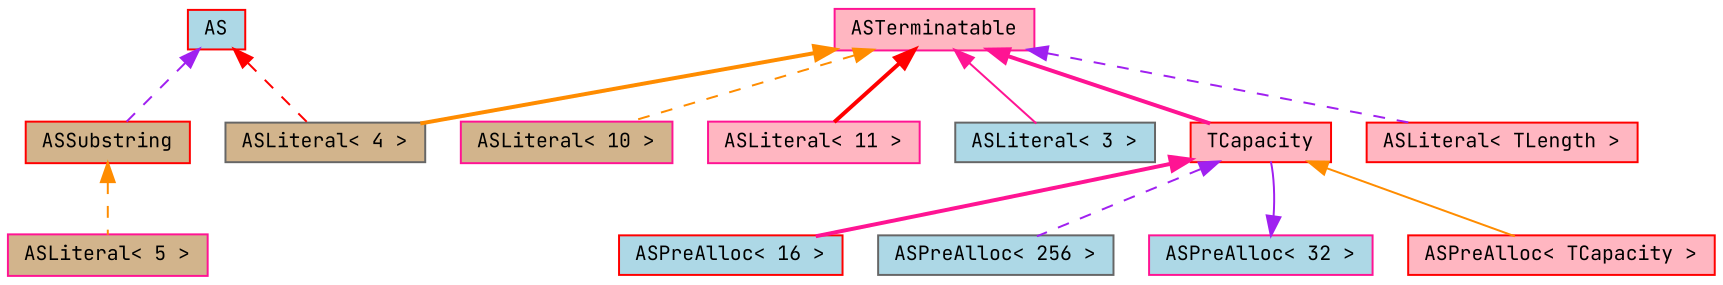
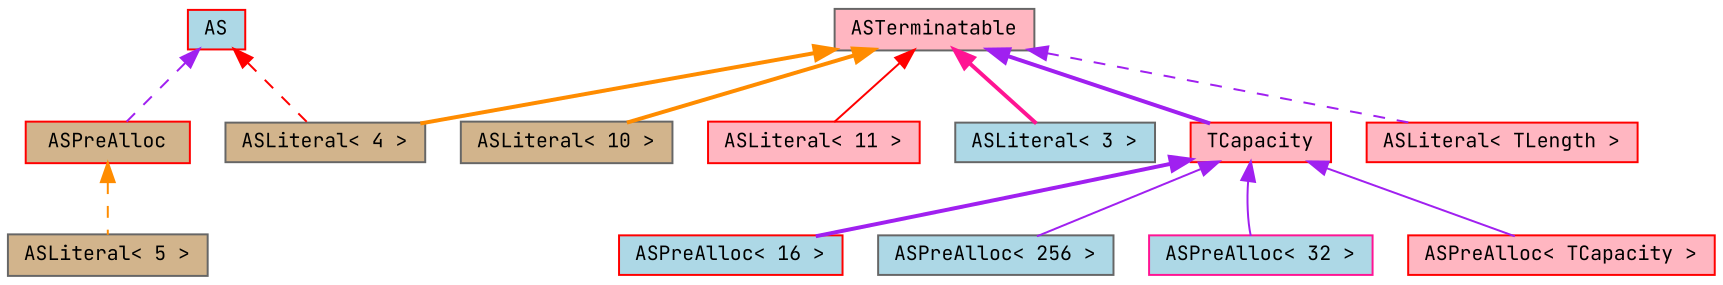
node "ASTerminatable": color deeppink -> gray40
edge "ASLiteral< 10 >" -> "ASTerminatable": style dashed -> bold
edge "TCapacity" -> "ASTerminatable": color deeppink -> purple
edge "ASLiteral< 11 >" -> "ASTerminatable": style bold -> solid
edge "ASLiteral< 3 >" -> "ASTerminatable": style solid -> bold
node "ASSubstring": label "ASSubstring" -> "ASPreAlloc"
node "ASLiteral< 10 >": color deeppink -> gray40
node "ASLiteral< 11 >": color deeppink -> red
edge "TCapacity" -> "ASPreAlloc< 32 >": reversed
edge "ASPreAlloc< 16 >" -> "TCapacity": color deeppink -> purple
edge "ASPreAlloc< TCapacity >" -> "TCapacity": color darkorange -> purple
edge "ASPreAlloc< 256 >" -> "TCapacity": style dashed -> solid
node "ASLiteral< 5 >": color deeppink -> gray40
